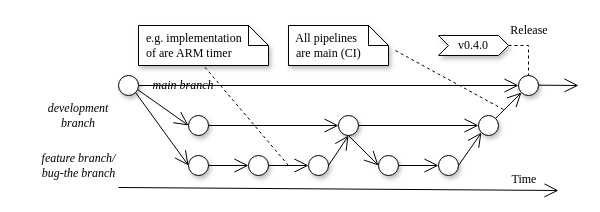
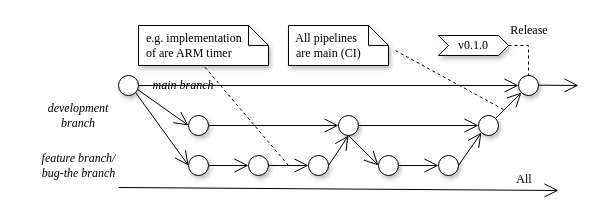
node "v0.4.0": label "v0.4.0" -> "v0.1.0"
node "Time": label "Time" -> "All"
